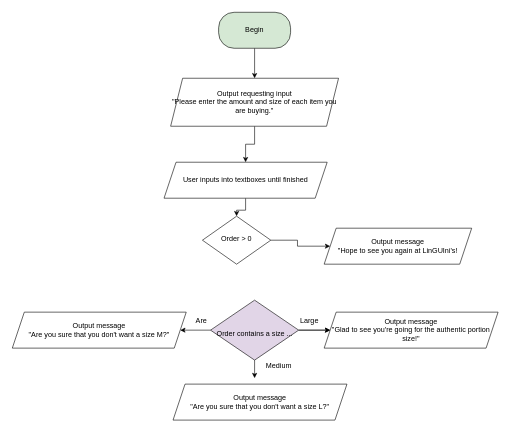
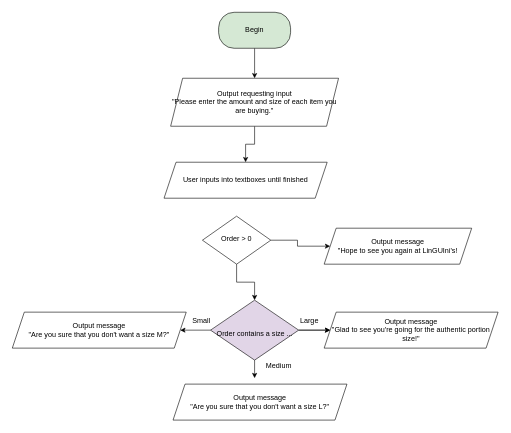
edge "User inputs into textboxes until finished" -> "Order > 0": removed
edge "Order > 0" -> "Order contains a size ...": added
node "Are": label "Are" -> "Small"
